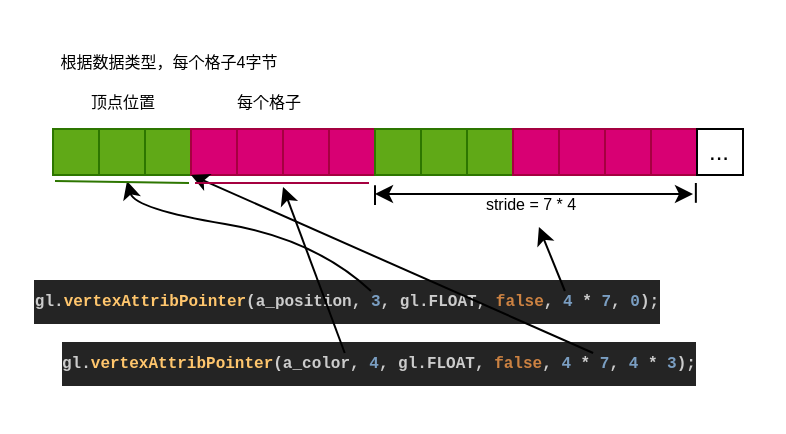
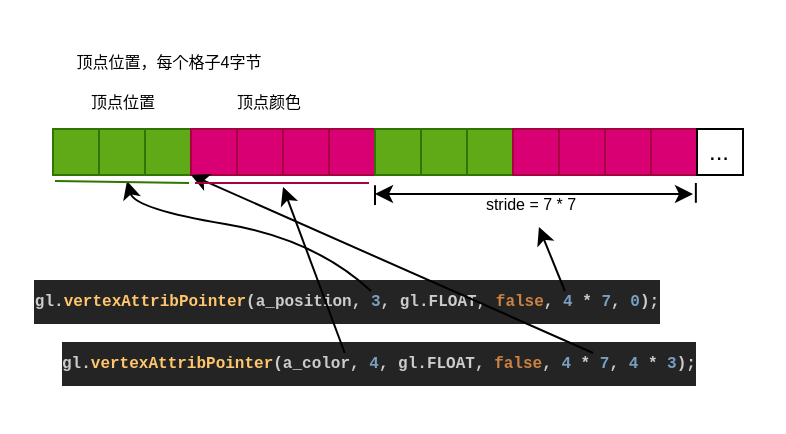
node "根据数据类型，每个格子4字节": label "根据数据类型，每个格子4字节" -> "顶点位置，每个格子4字节"
node "每个格子": label "每个格子" -> "顶点颜色"
node "stride = 7 * 4": label "stride = 7 * 4" -> "stride = 7 * 7"
